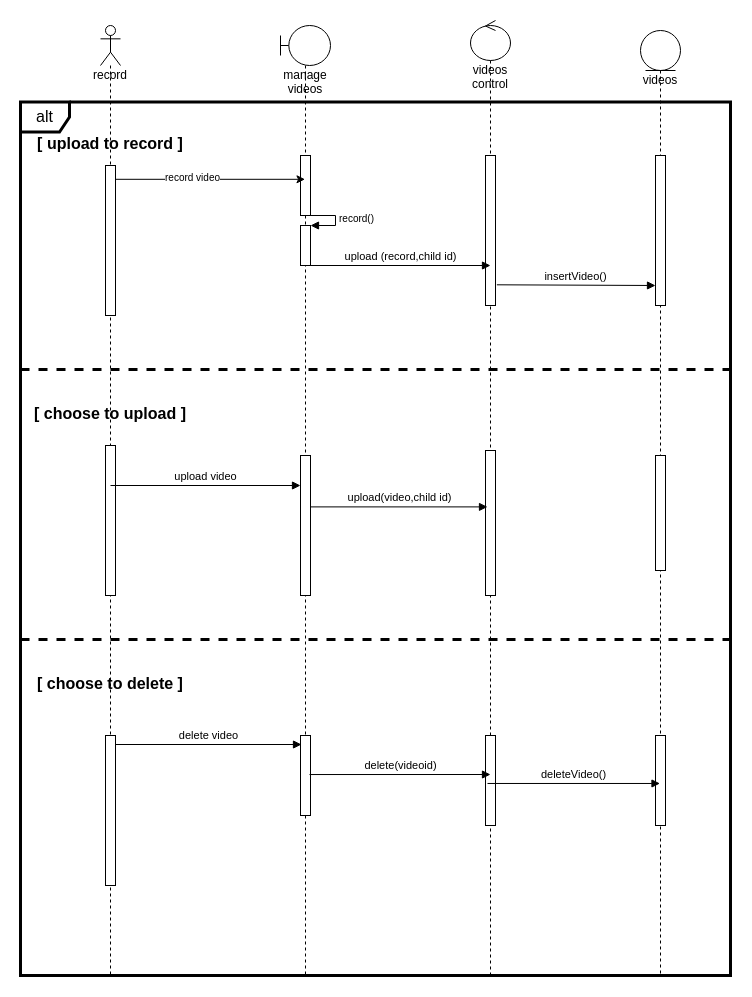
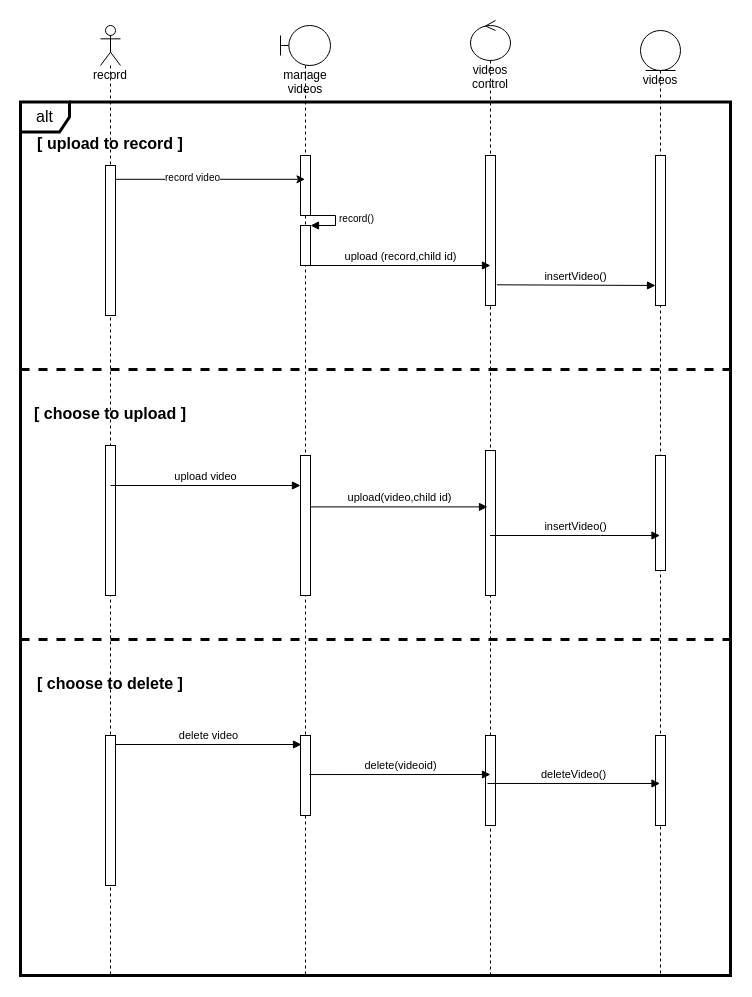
edge "videos control" -> "videos": added, label "insertVideo()"
